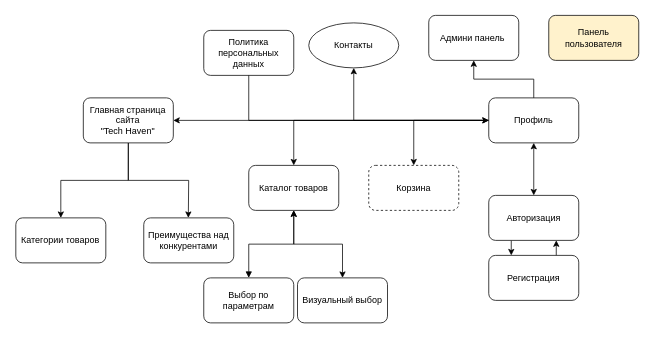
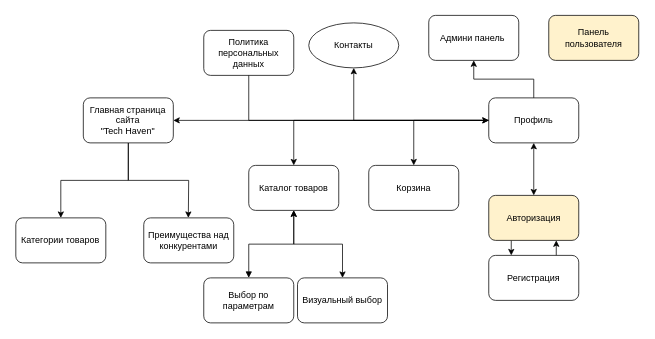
node "Корзина": style dashed -> solid
node "Авторизация": fillcolor #ffffff -> #fff2cc
